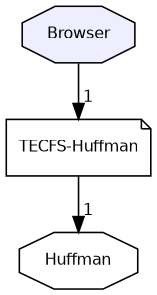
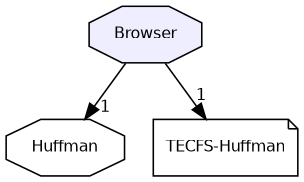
edge "TECFS-Huffman" -> "Huffman": now "Browser" -> "Huffman"
